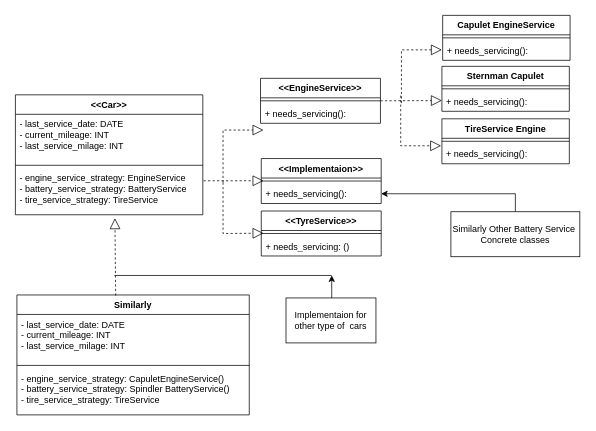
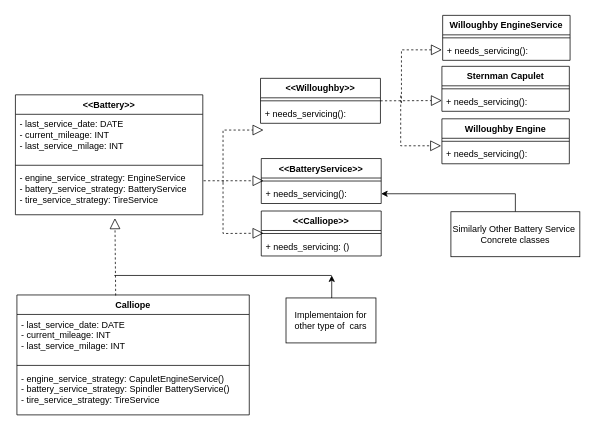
node "Capulet EngineService": label "Capulet EngineService" -> "Willoughby EngineService"
node "<<EngineService>>": label "<<EngineService>>" -> "<<Willoughby>>"
node "<<Car>>": label "<<Car>>" -> "<<Battery>>"
node "TireService Engine": label "TireService Engine" -> "Willoughby Engine"
node "<<Implementaion>>": label "<<Implementaion>>" -> "<<BatteryService>>"
node "<<TyreService>>": label "<<TyreService>>" -> "<<Calliope>>"
node "Similarly": label "Similarly" -> "Calliope"
